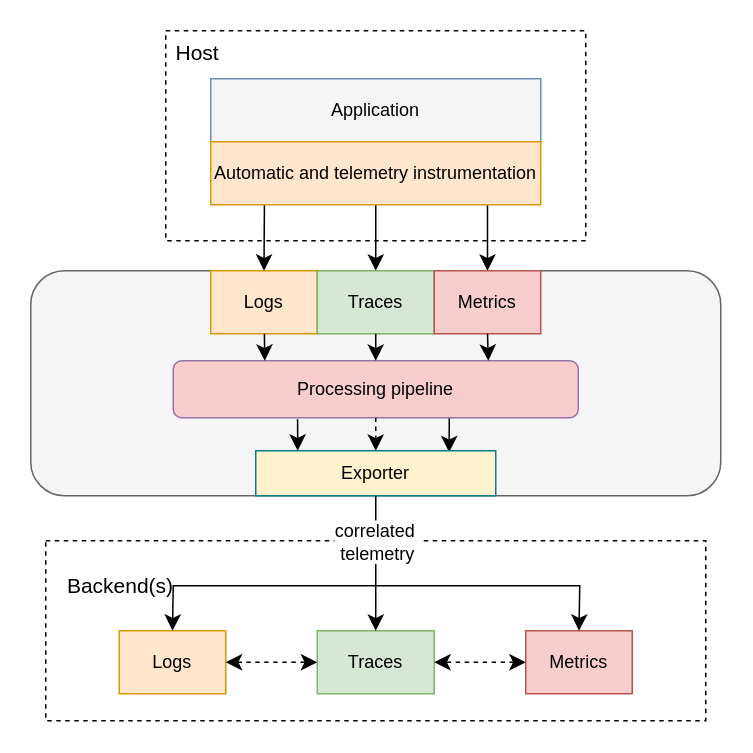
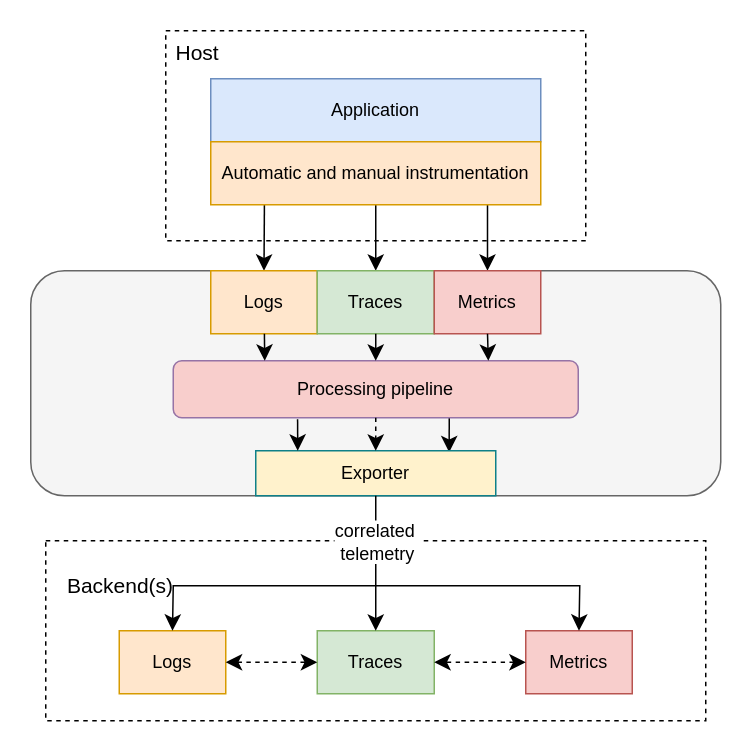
node "Application": fillcolor #f5f5f5 -> #dae8fc
node "Automatic and telemetry instrumentation": label "Automatic and telemetry instrumentation" -> "Automatic and manual instrumentation"
